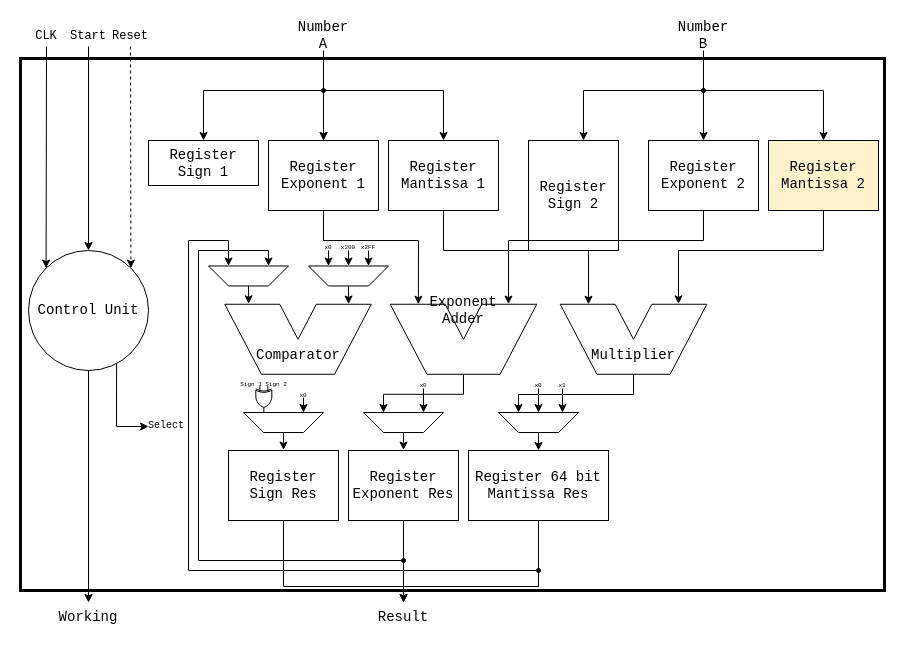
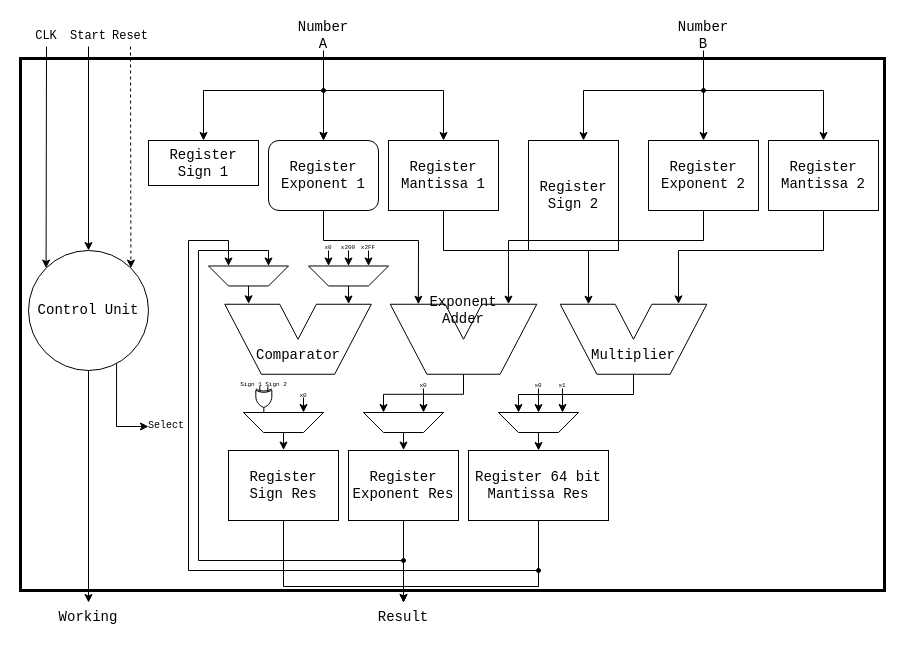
node "Register Exponent 1": shape rectangle -> rounded rectangle
node "Register Mantissa 2": fillcolor #fff2cc -> #ffffff
